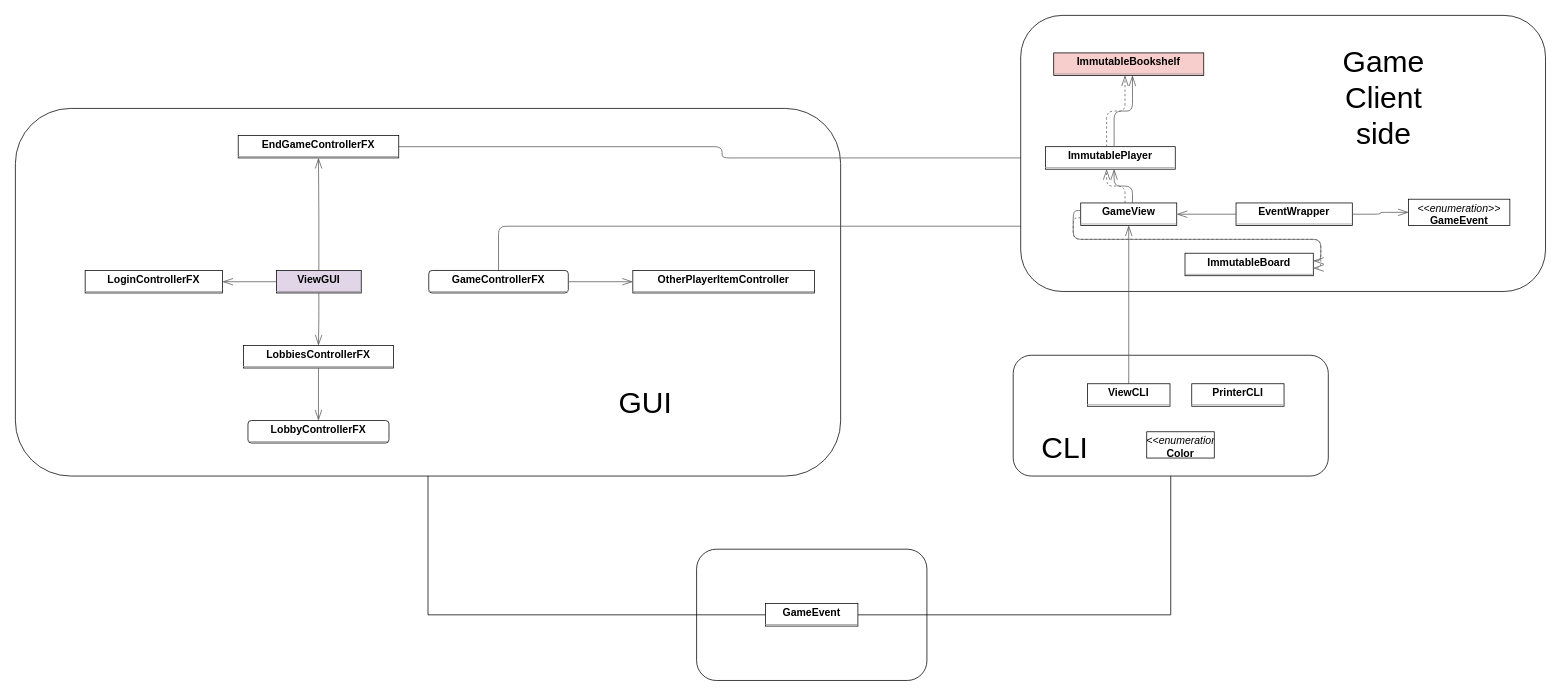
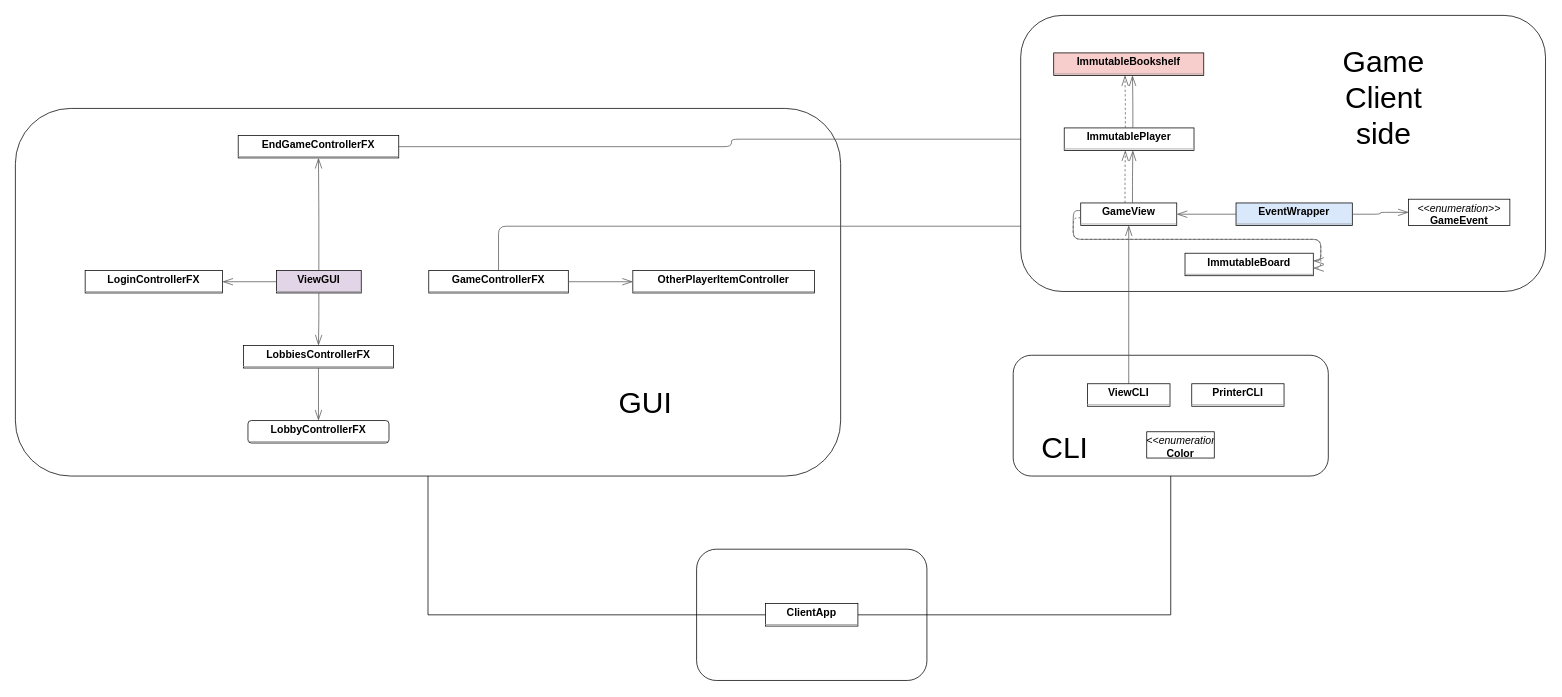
node "ImmutablePlayer": moved (1110, 158) -> (1129, 139)
node "EventWrapper": fillcolor #ffffff -> #dae8fc
node "GameControllerFX": shape rounded rectangle -> rectangle
node "GameEvent": label "GameEvent" -> "ClientApp"
